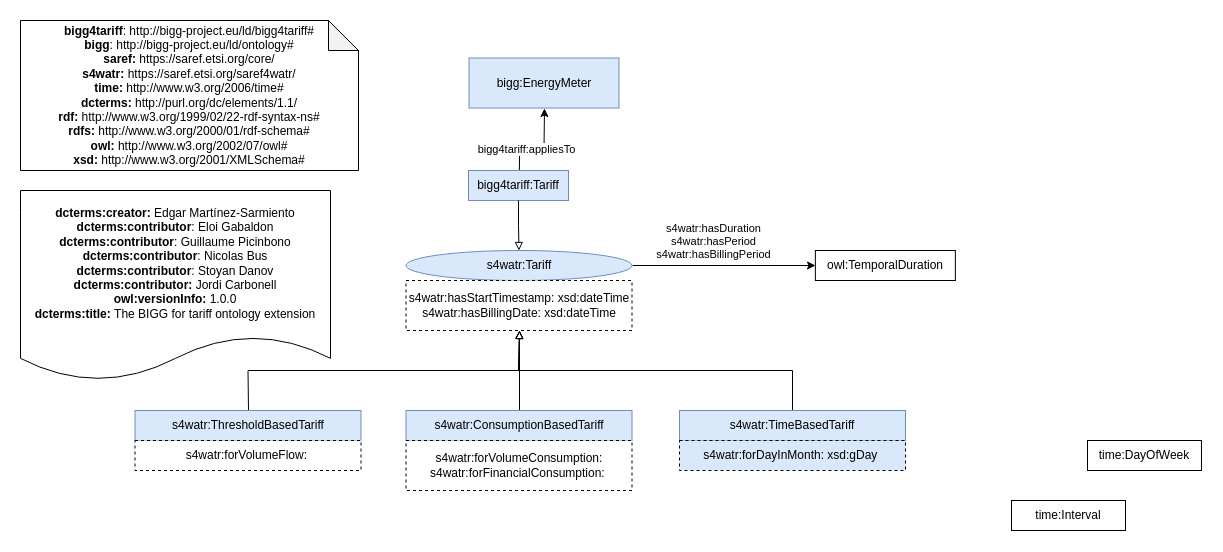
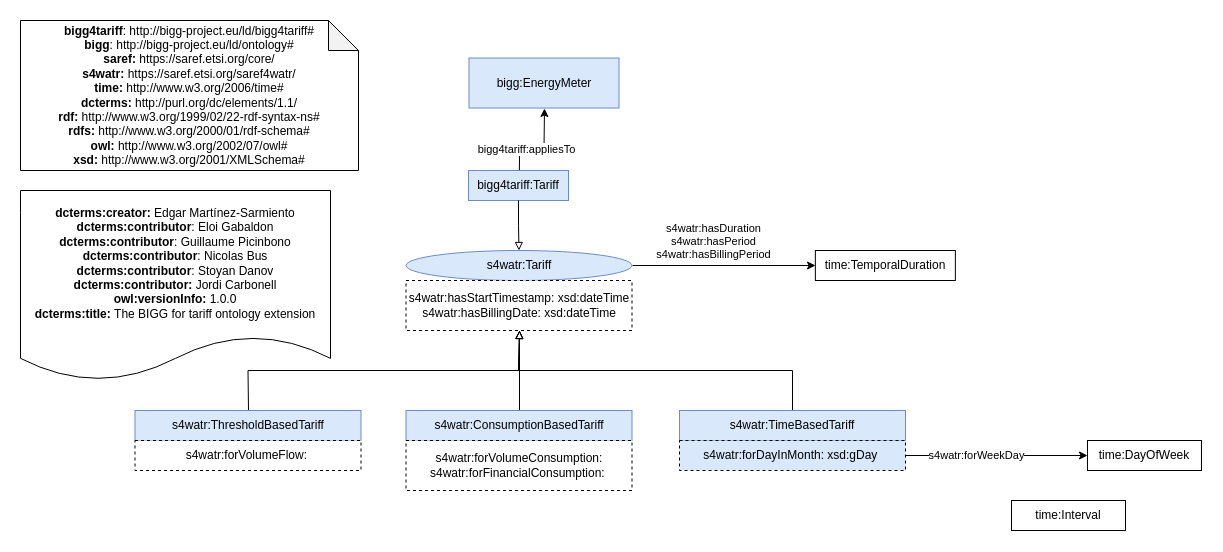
node "owl:TemporalDuration": label "owl:TemporalDuration" -> "time:TemporalDuration"
edge "s4watr:forDayInMonth: xsd:gDay" -> "time:DayOfWeek": added, label "s4watr:forWeekDay"
